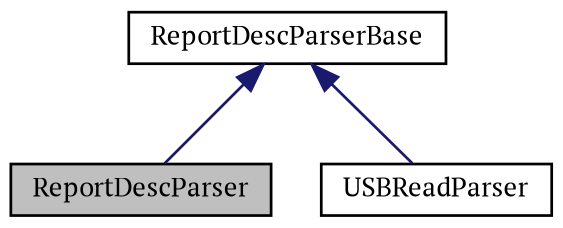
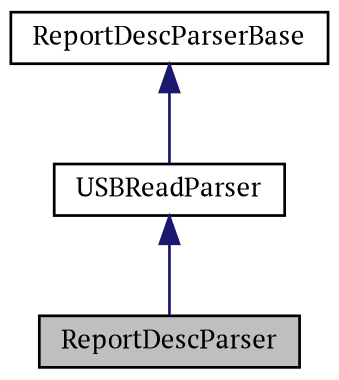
edge "ReportDescParser" -> "ReportDescParserBase": now "ReportDescParser" -> "USBReadParser"
